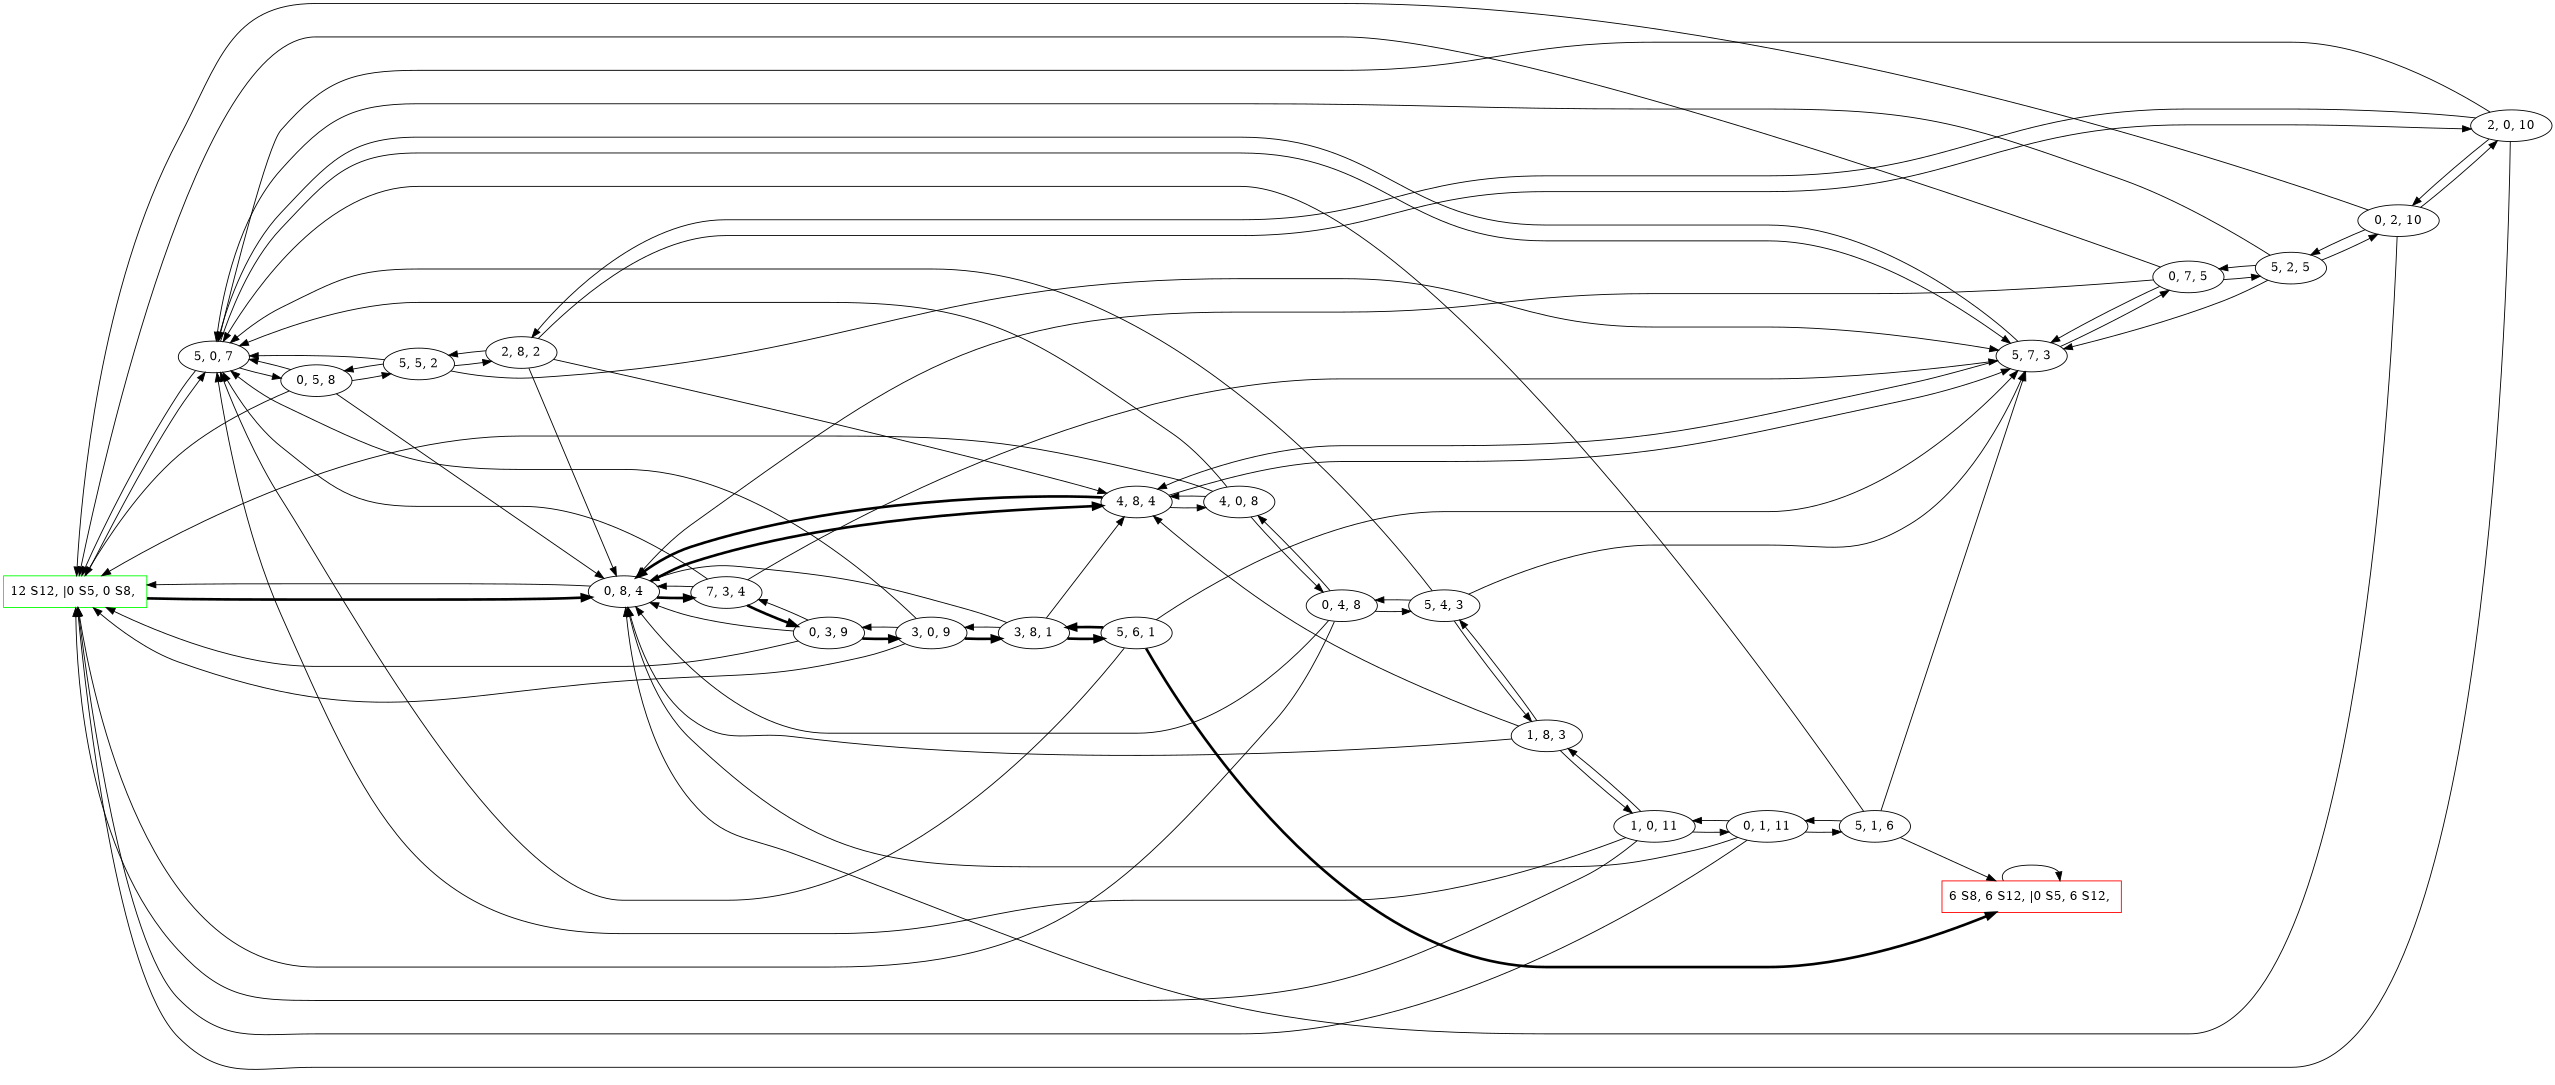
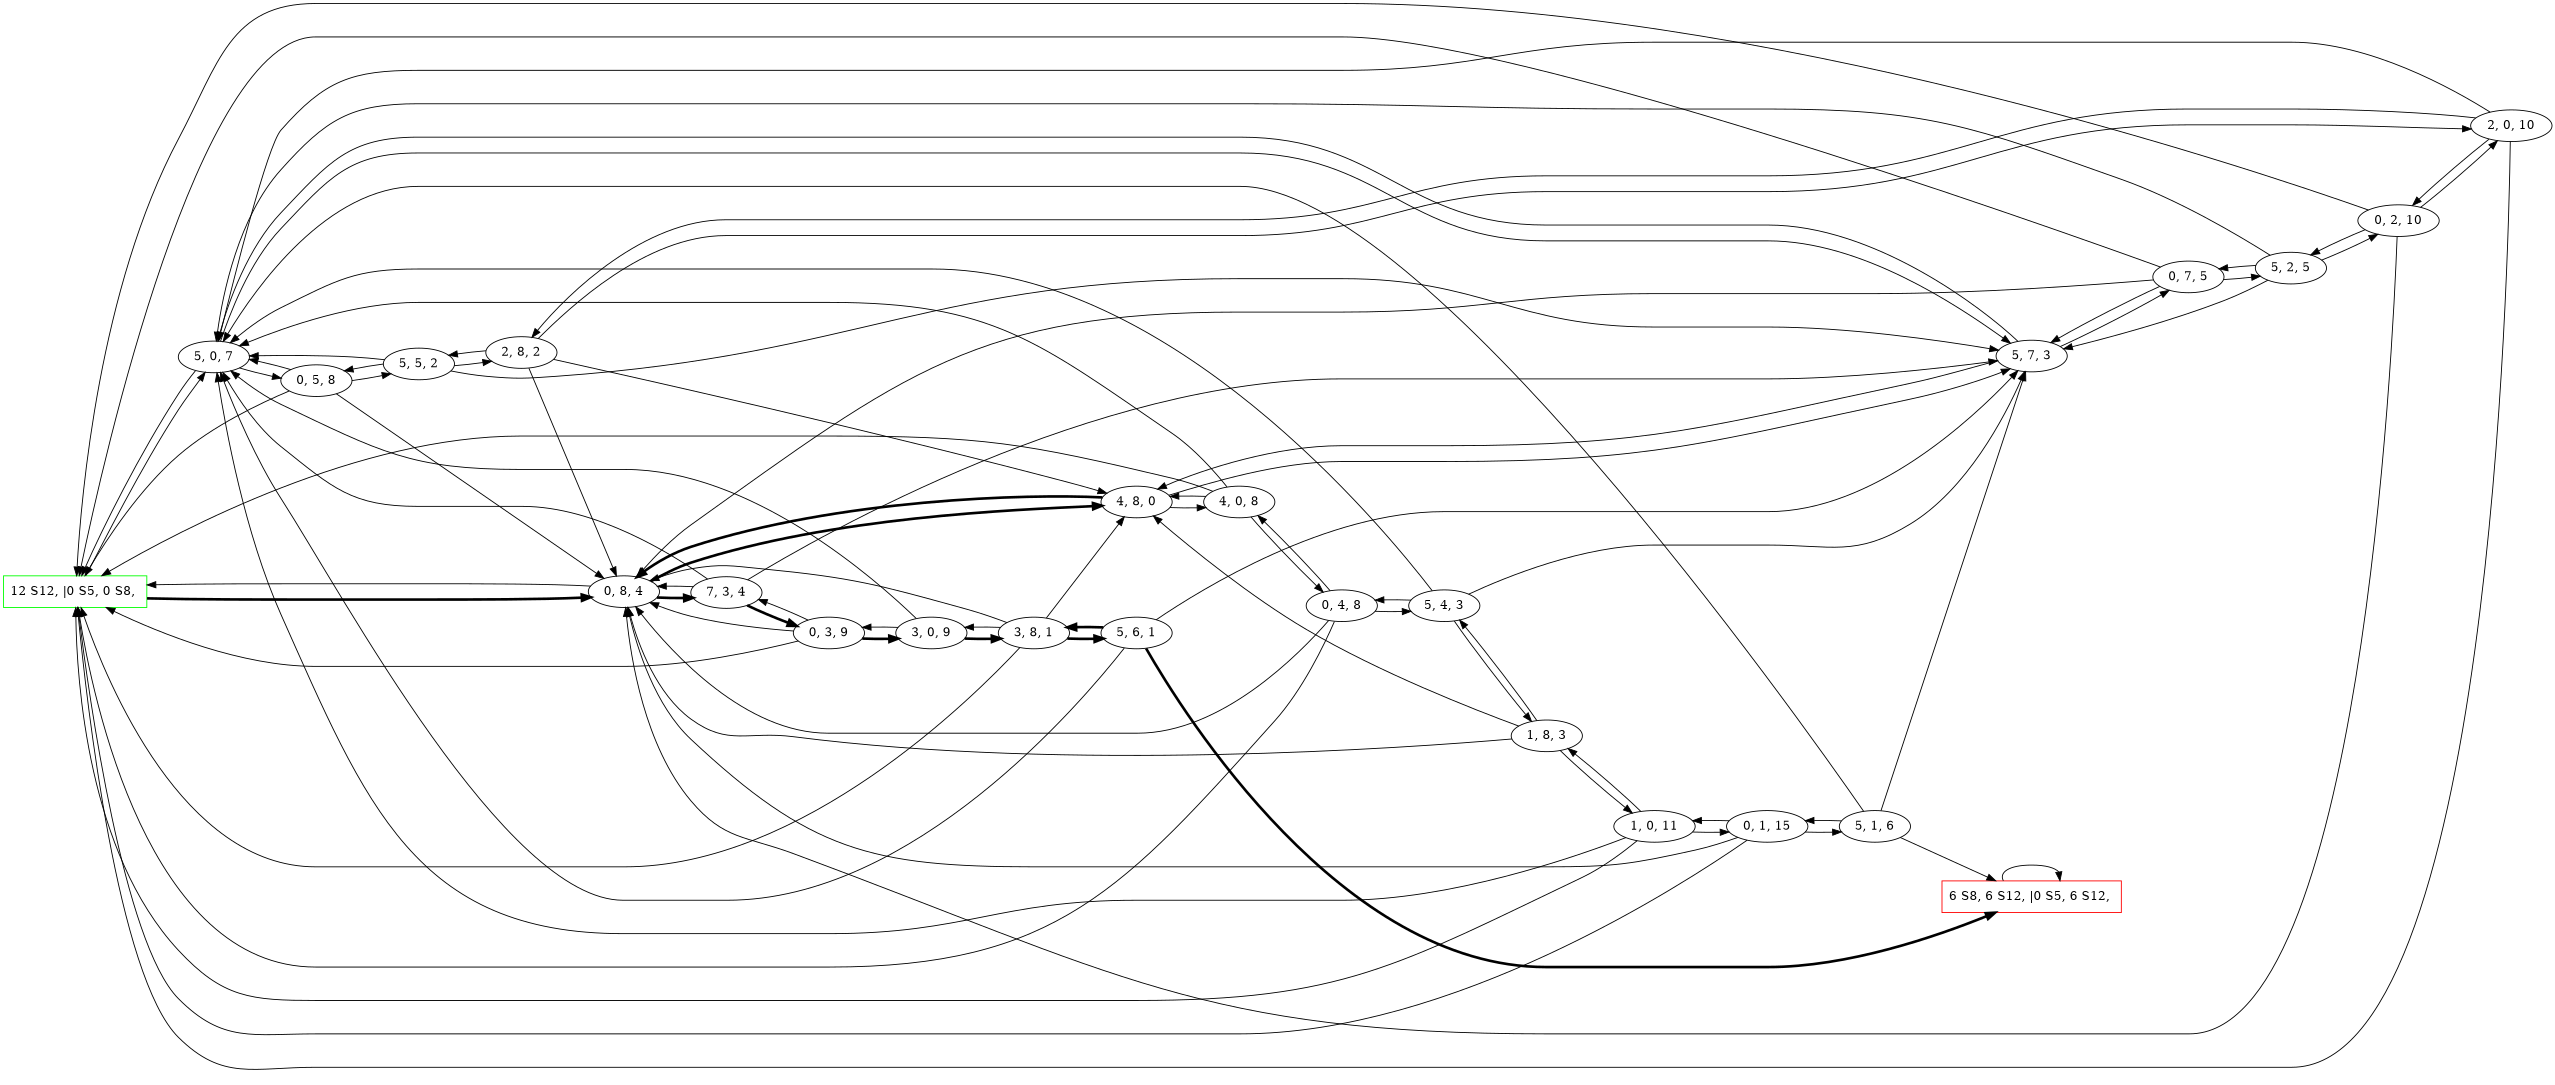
node "4, 8, 4": label "4, 8, 4" -> "4, 8, 0"
edge "3, 0, 9" -> "12 S12, |0 S5, 0 S8,": now "3, 8, 1" -> "12 S12, |0 S5, 0 S8,"
node "0, 1, 11": label "0, 1, 11" -> "0, 1, 15"
